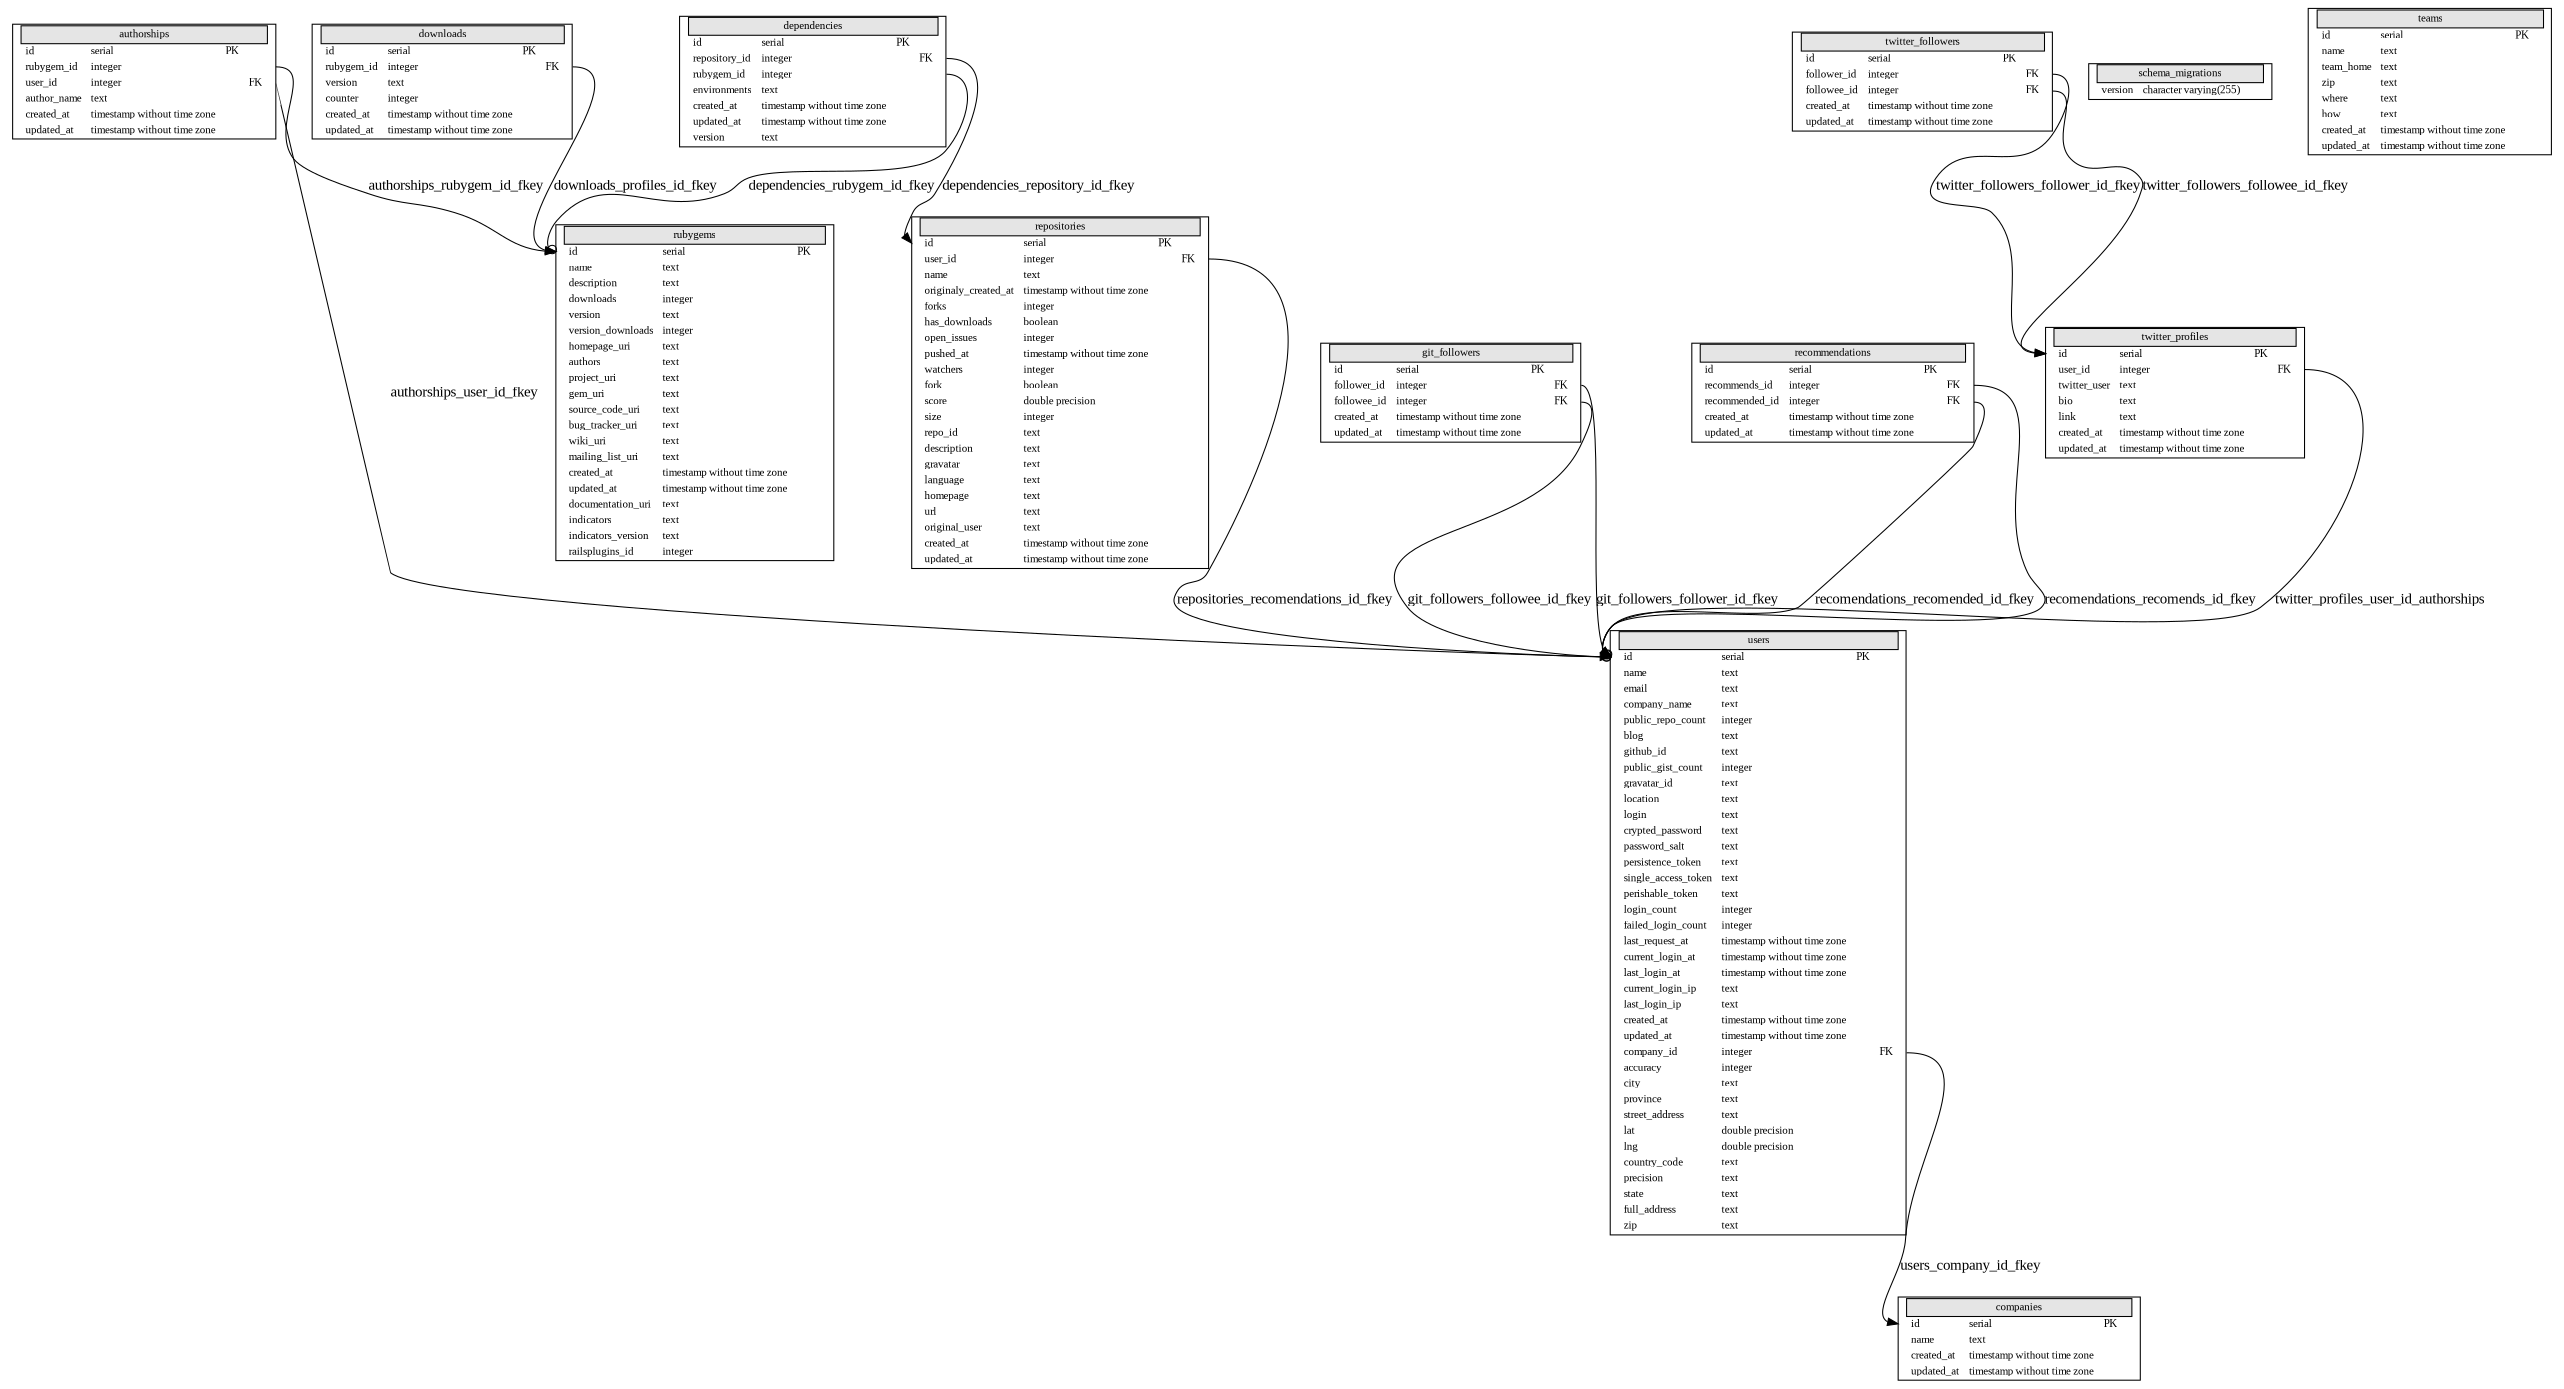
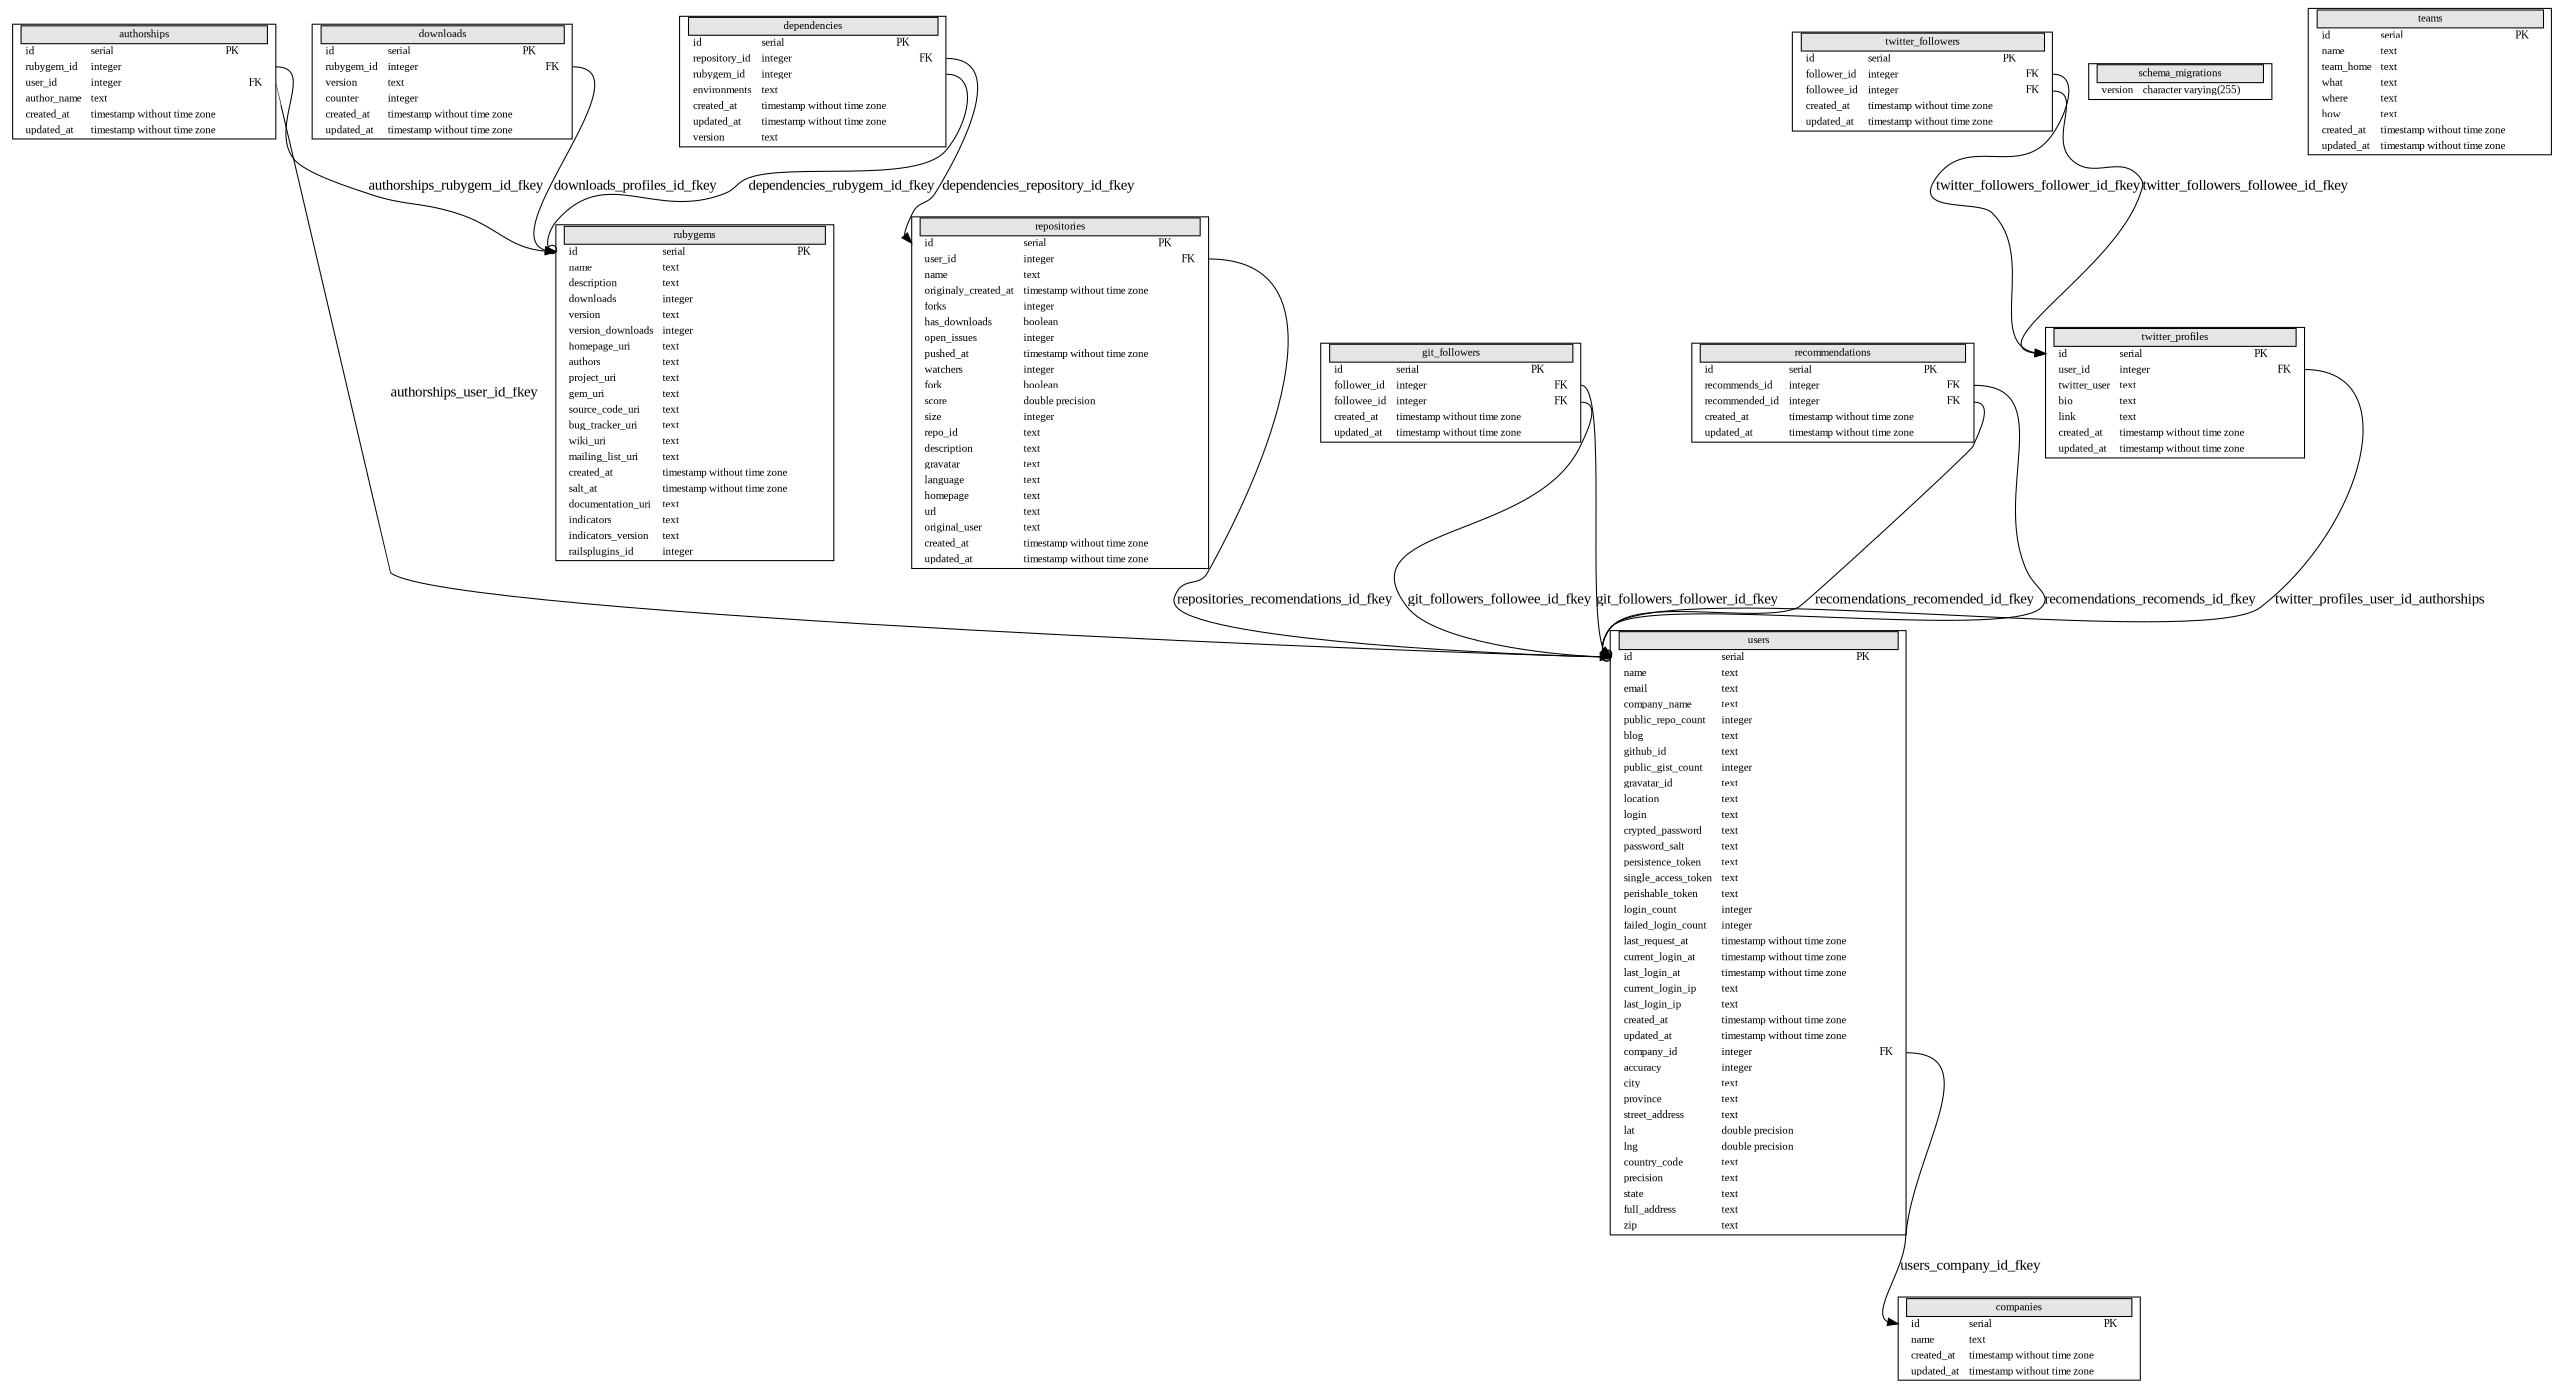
node "teams": text "zip" -> "what"
node "rubygems": text "updated_at" -> "salt_at"
